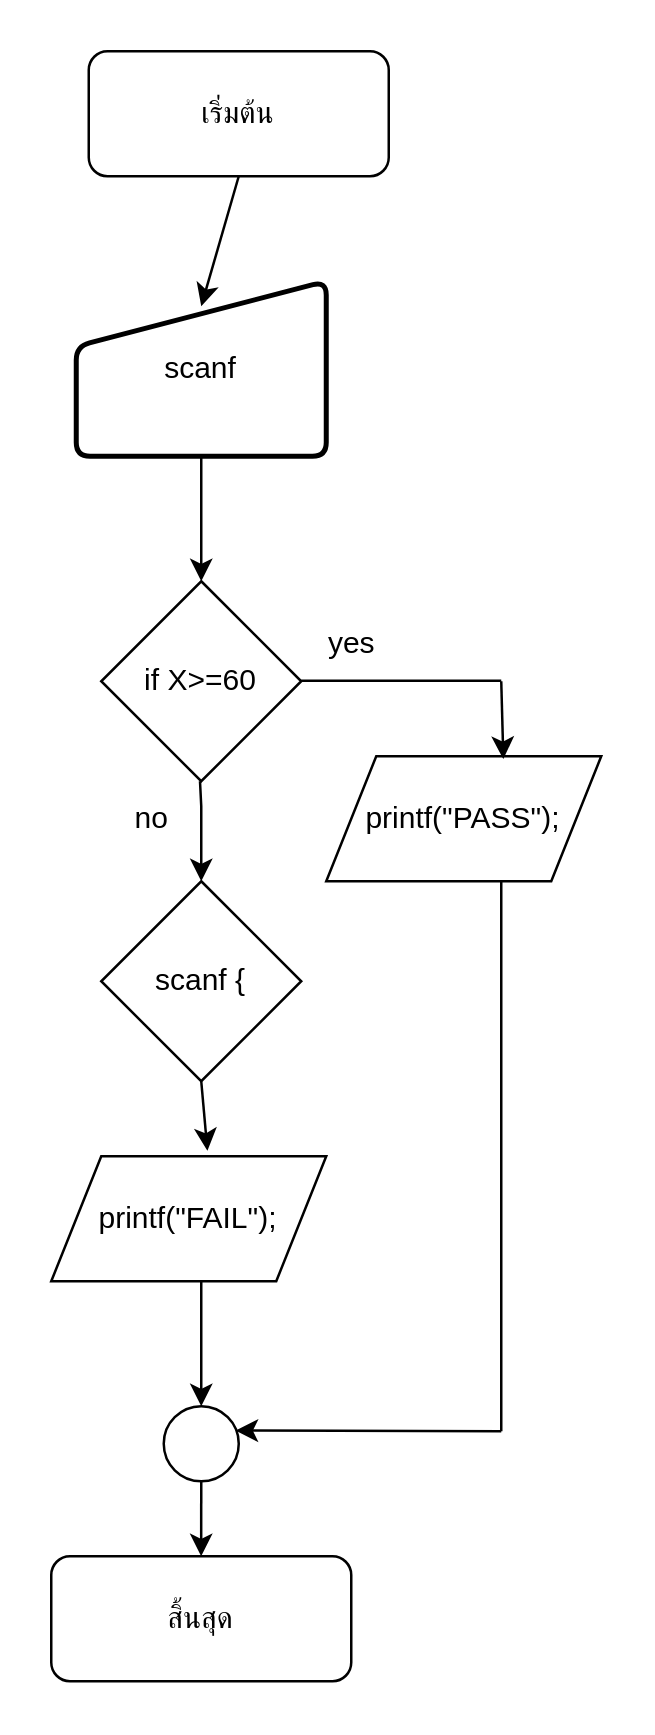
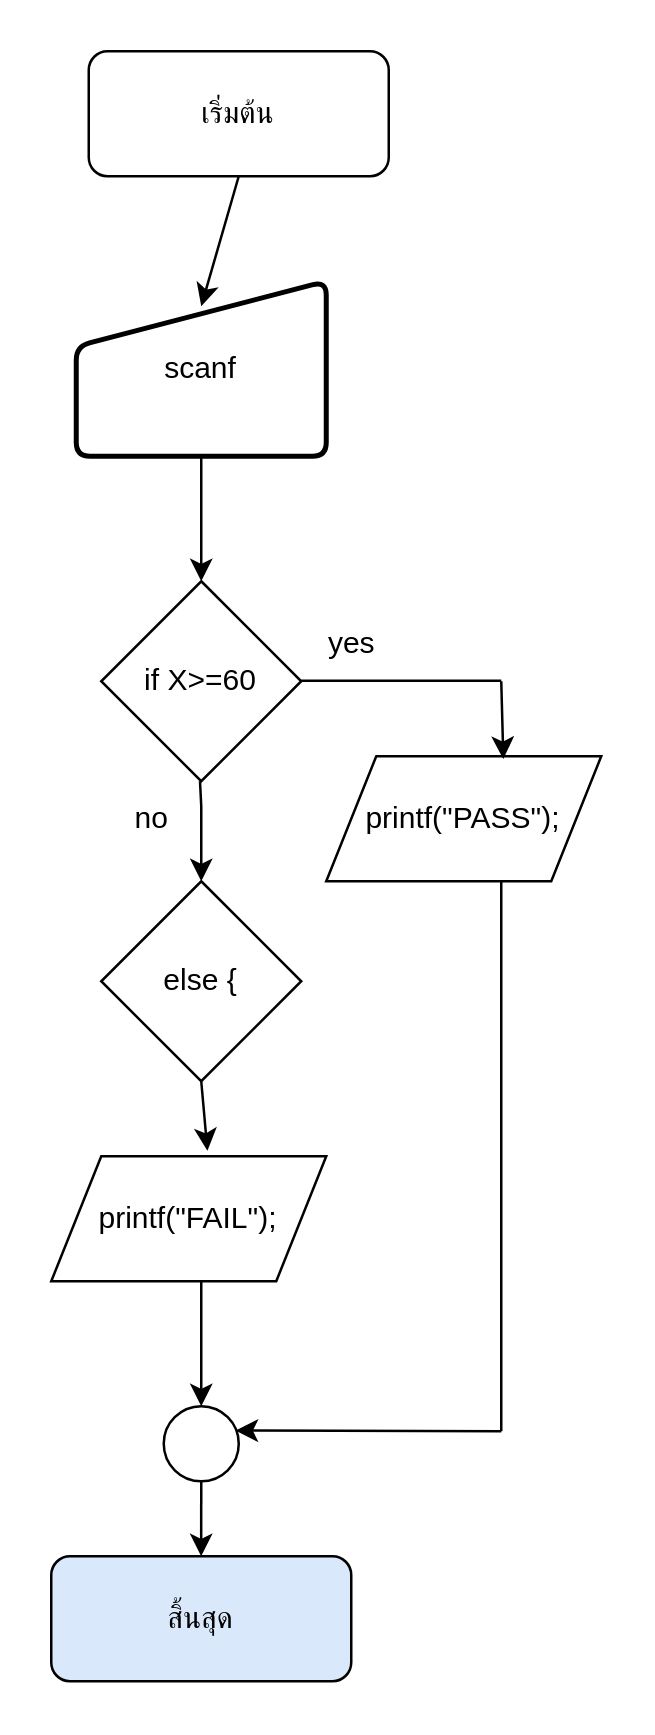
node "scanf {": label "scanf {" -> "else {"
node "สิ้นสุด": fillcolor #ffffff -> #dae8fc
